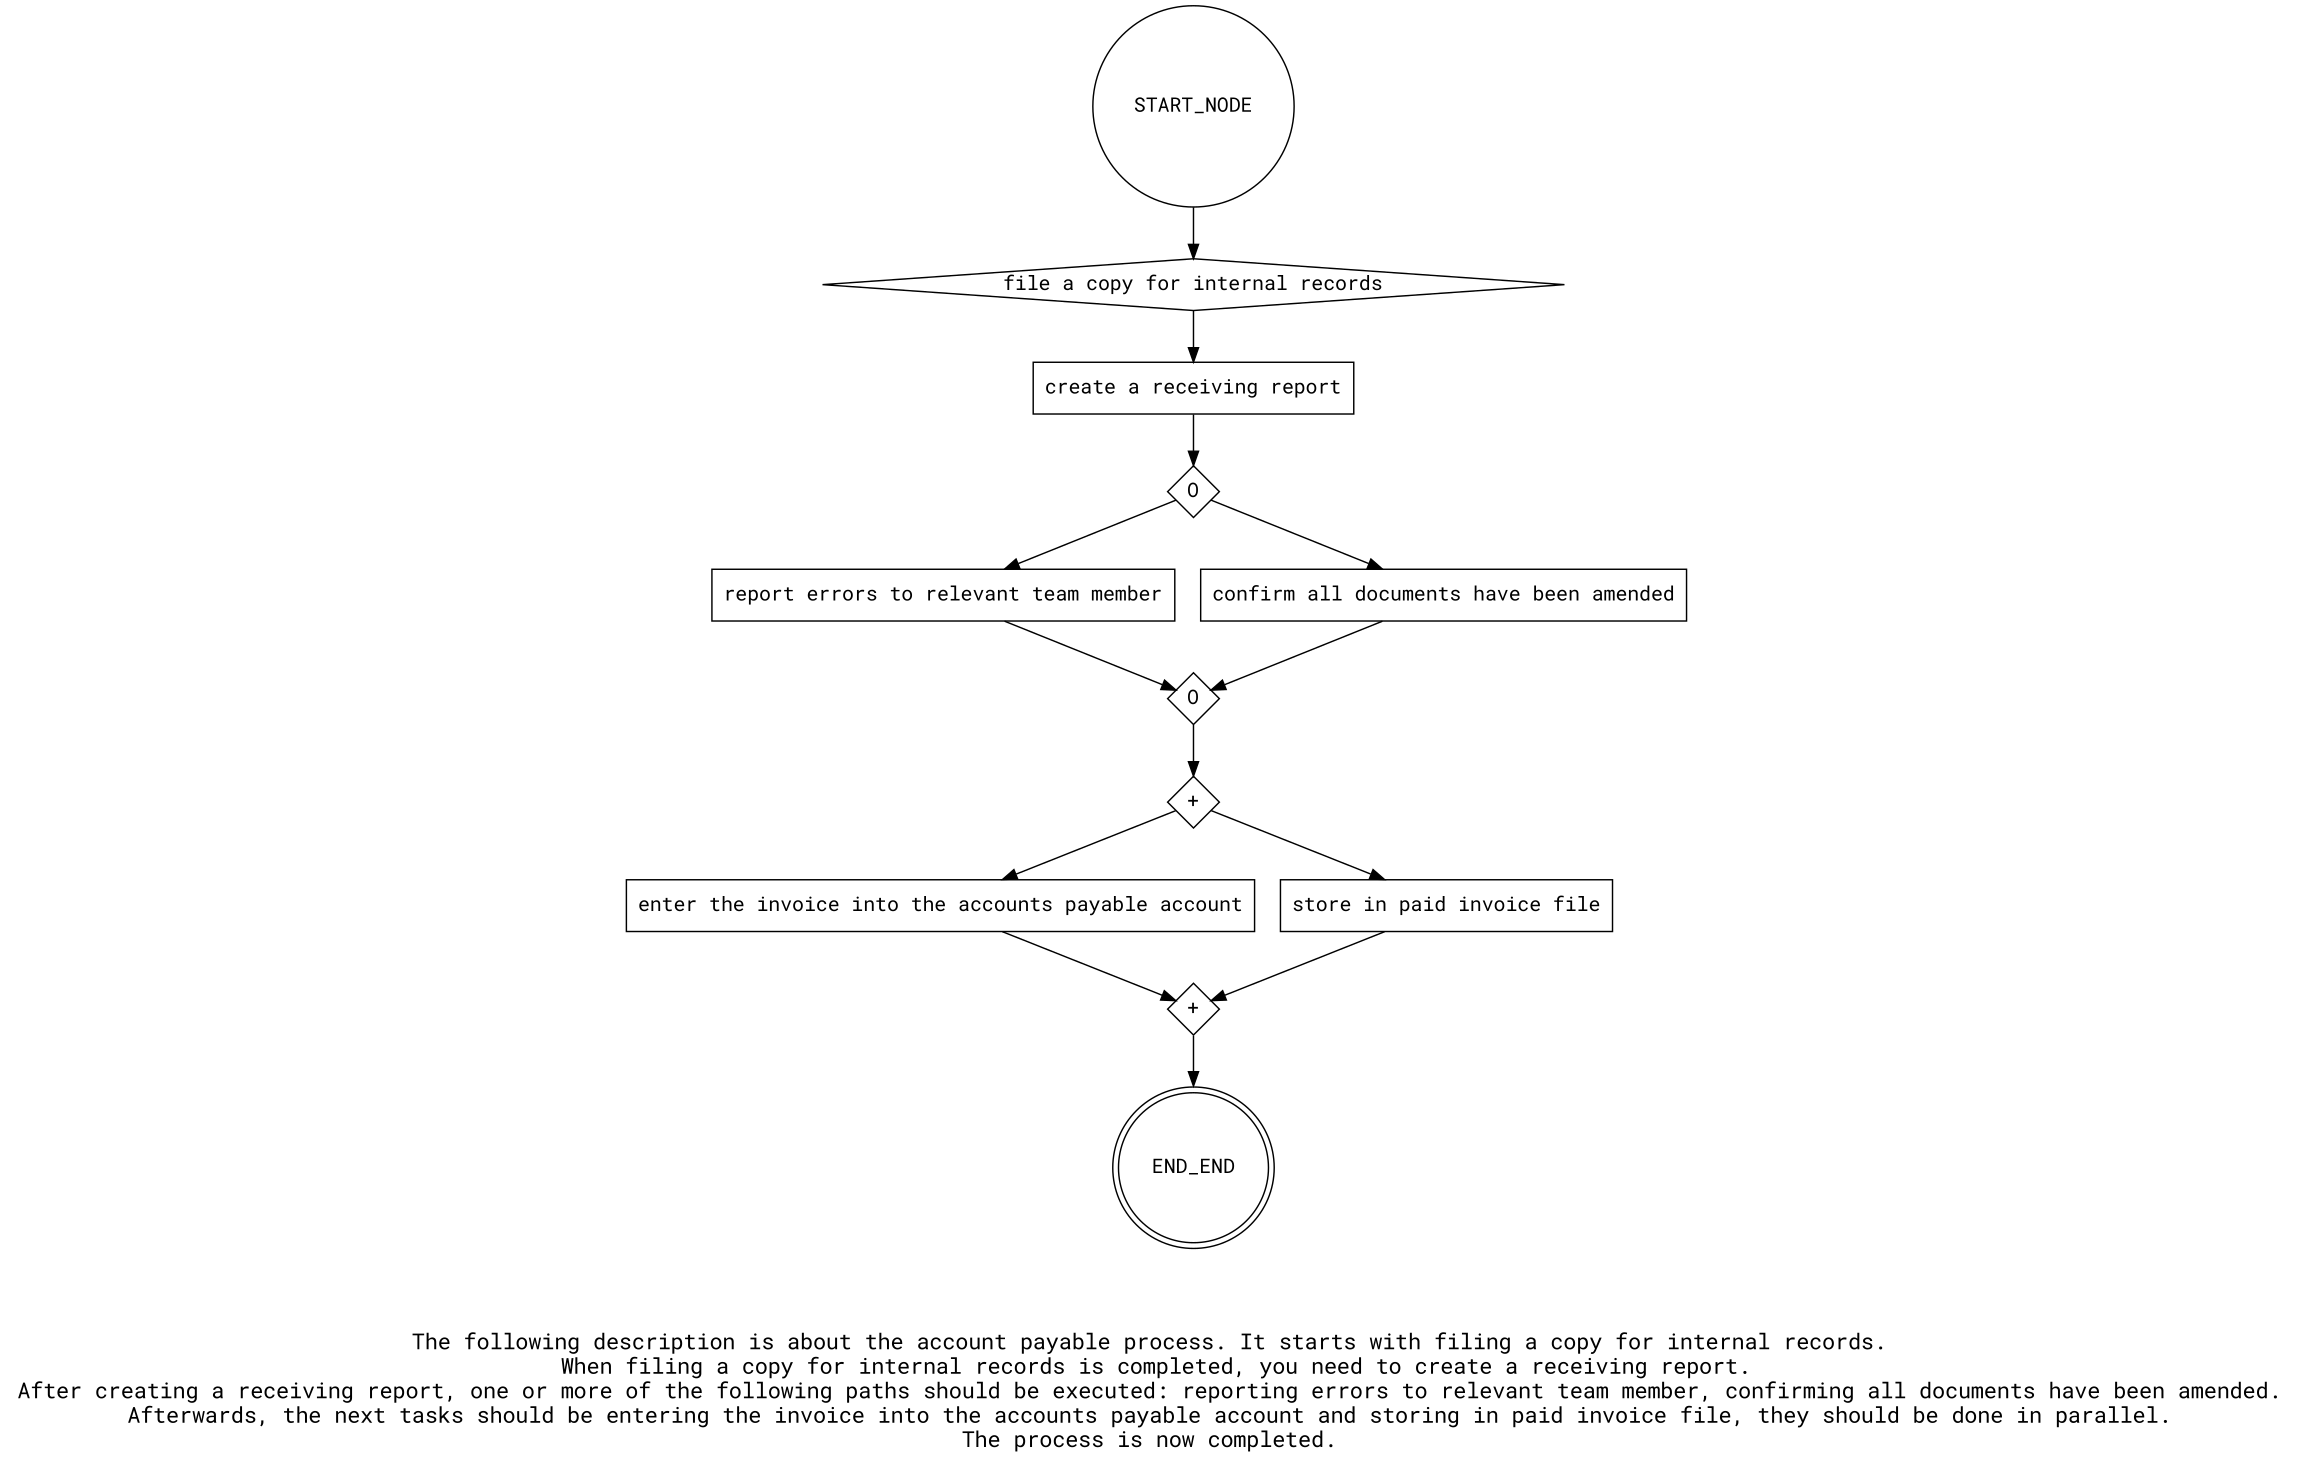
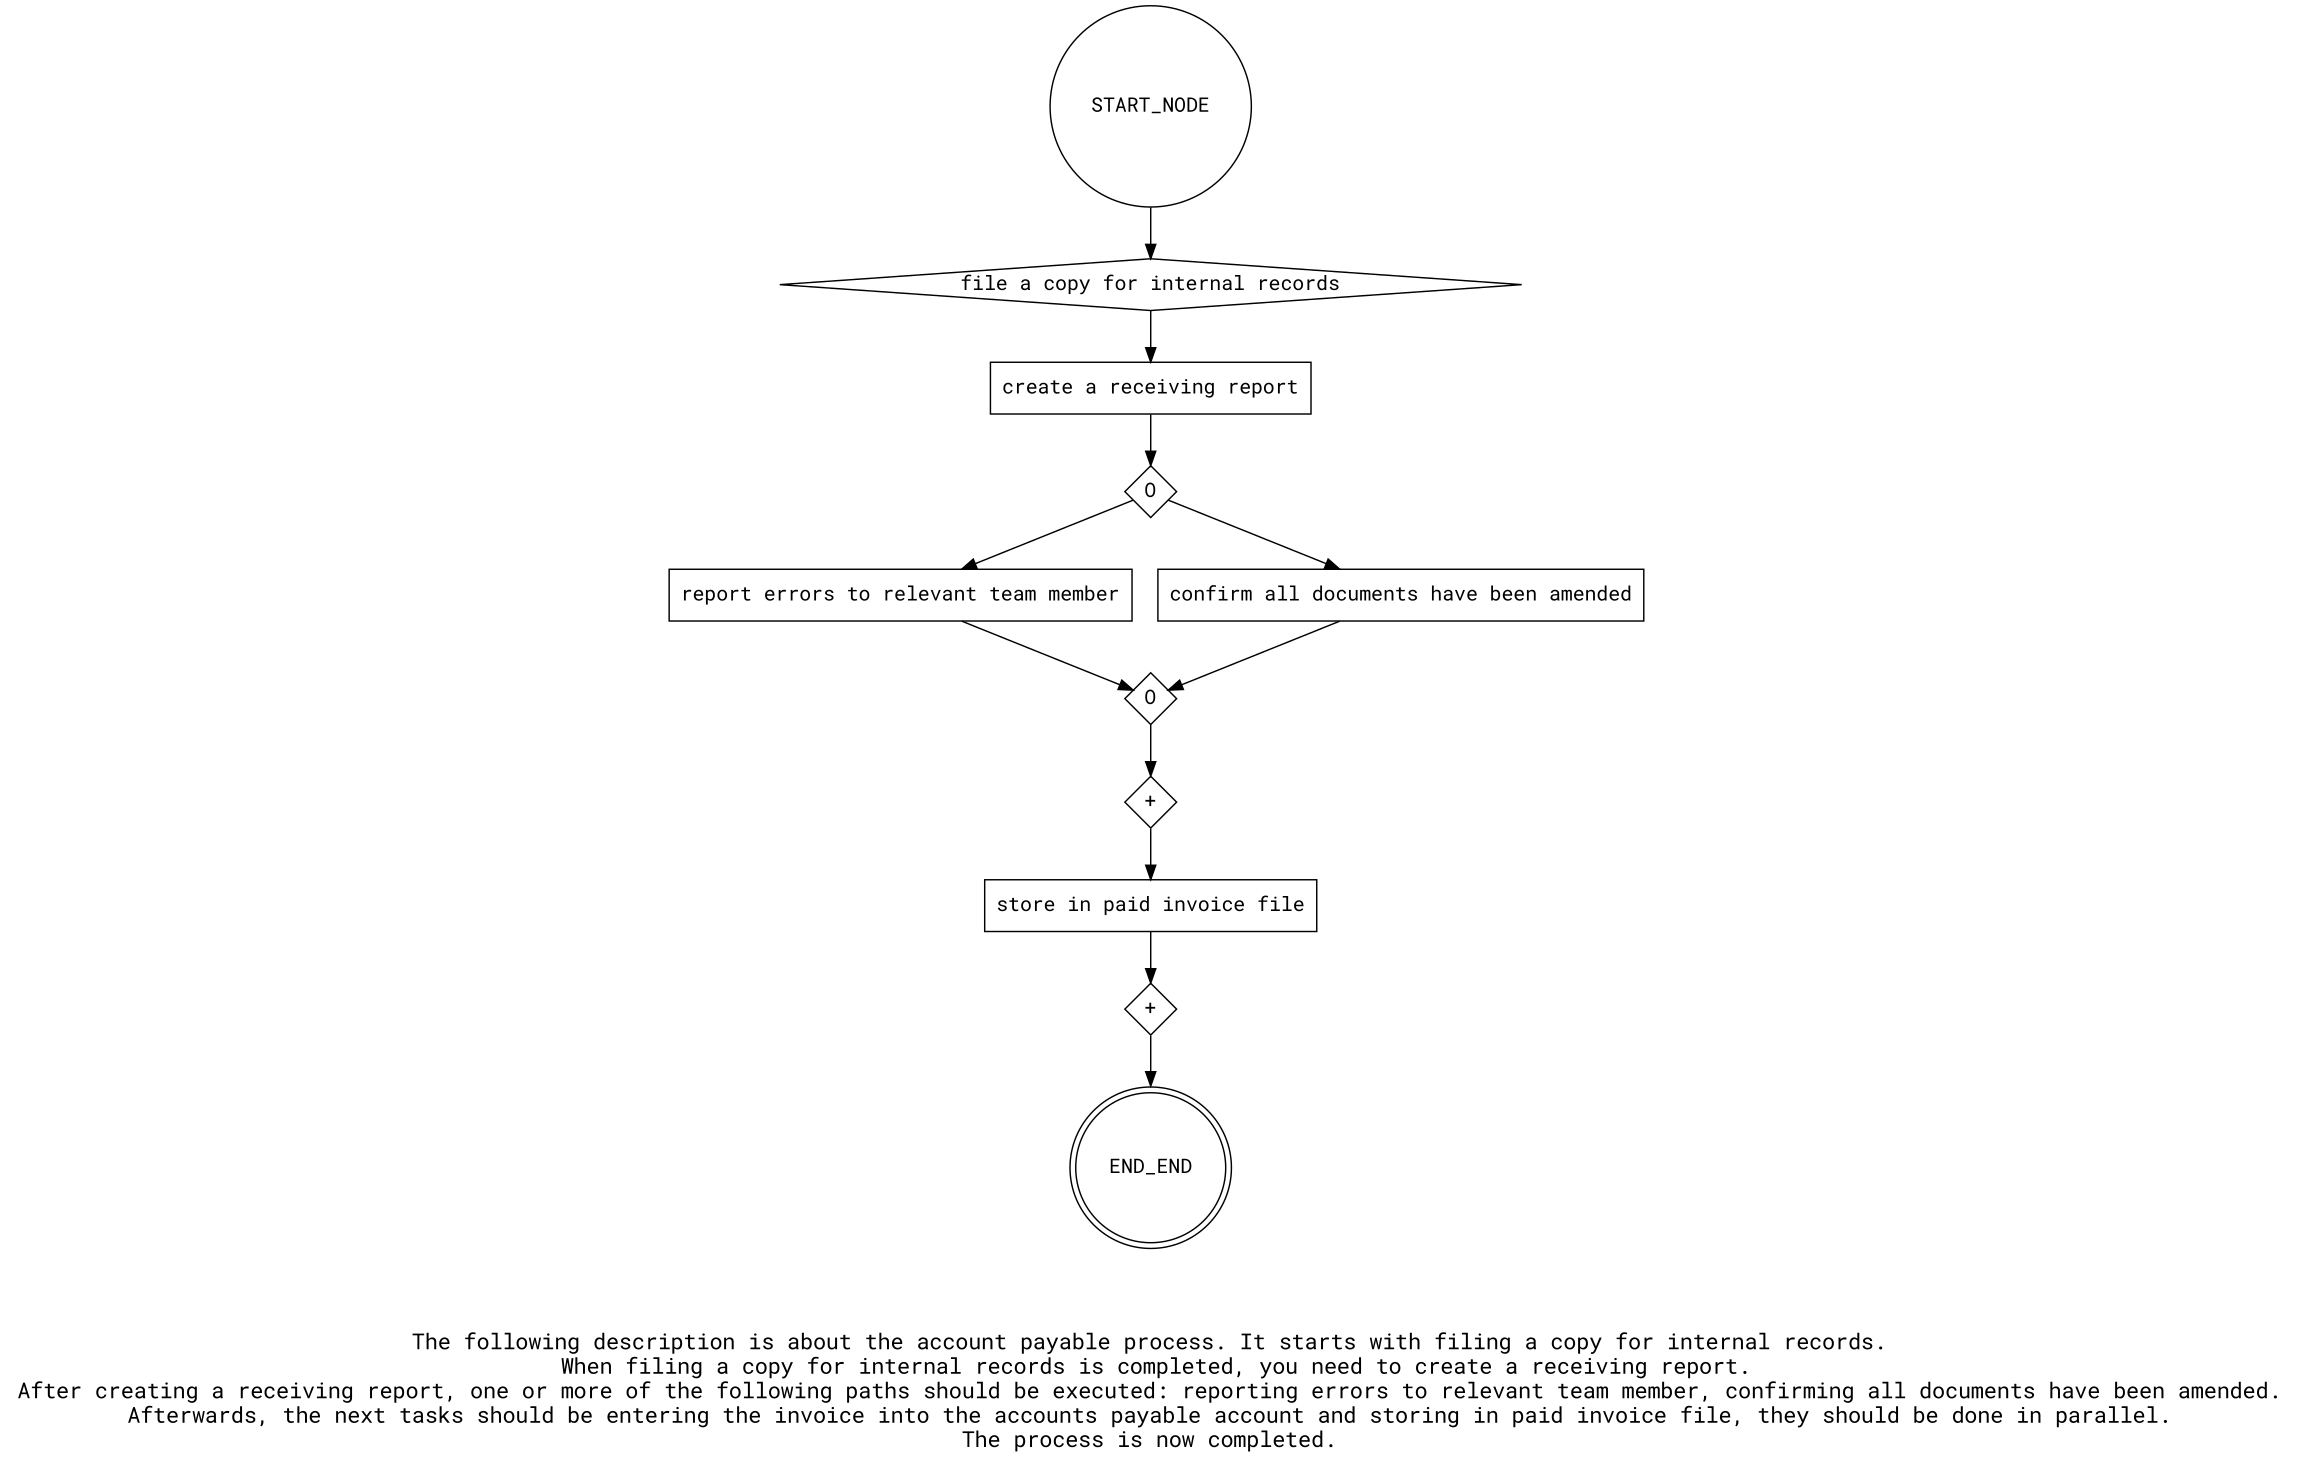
node "enter the invoice into the accounts payable account": removed
